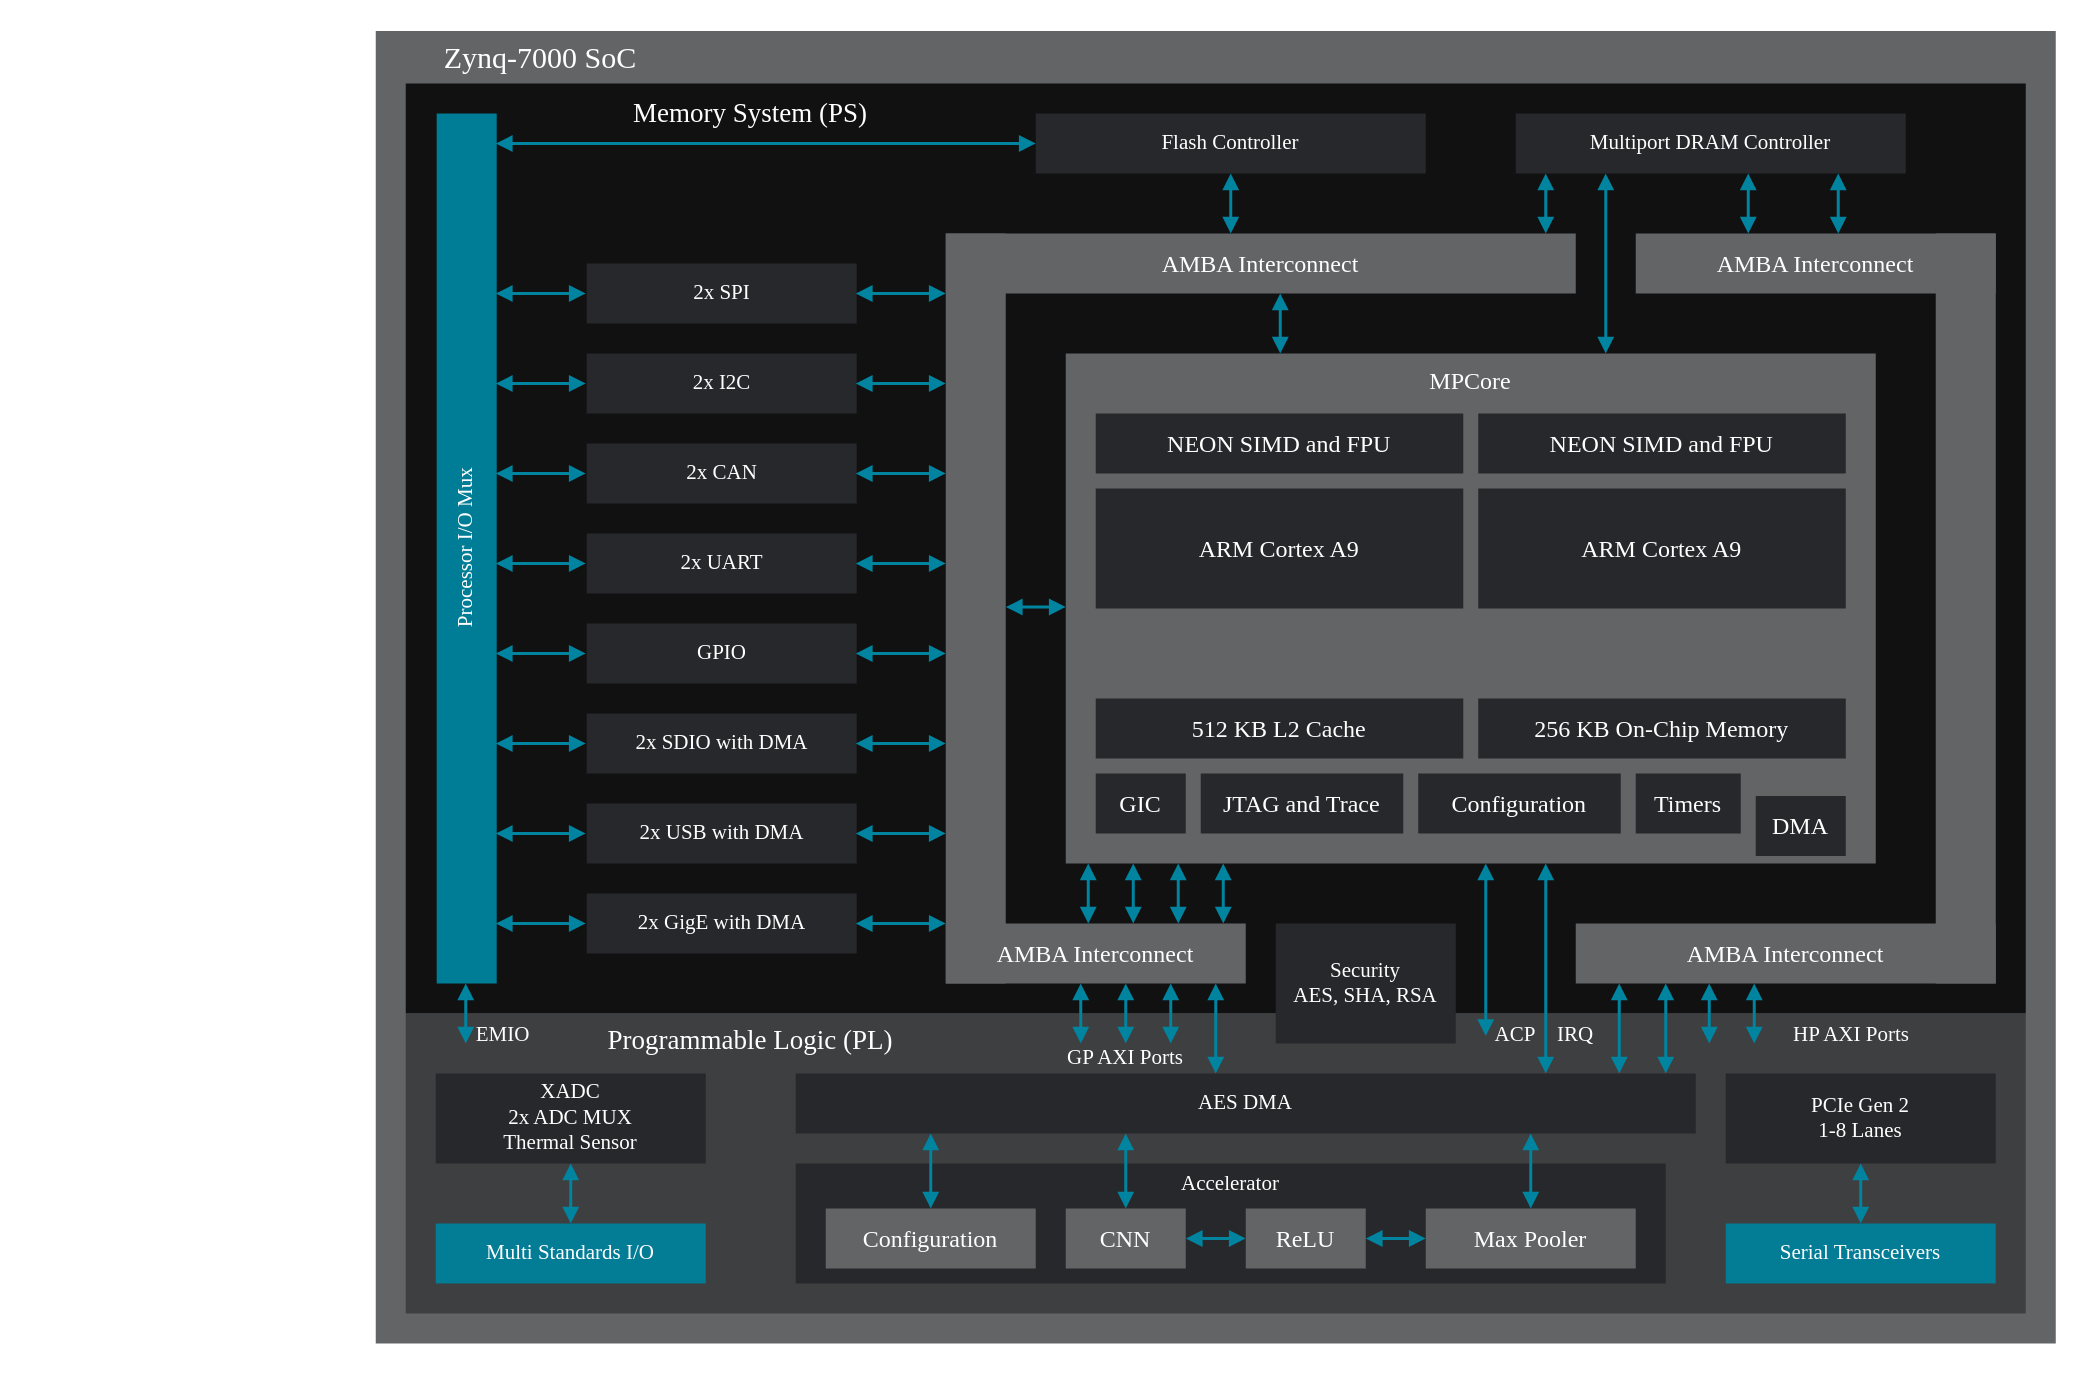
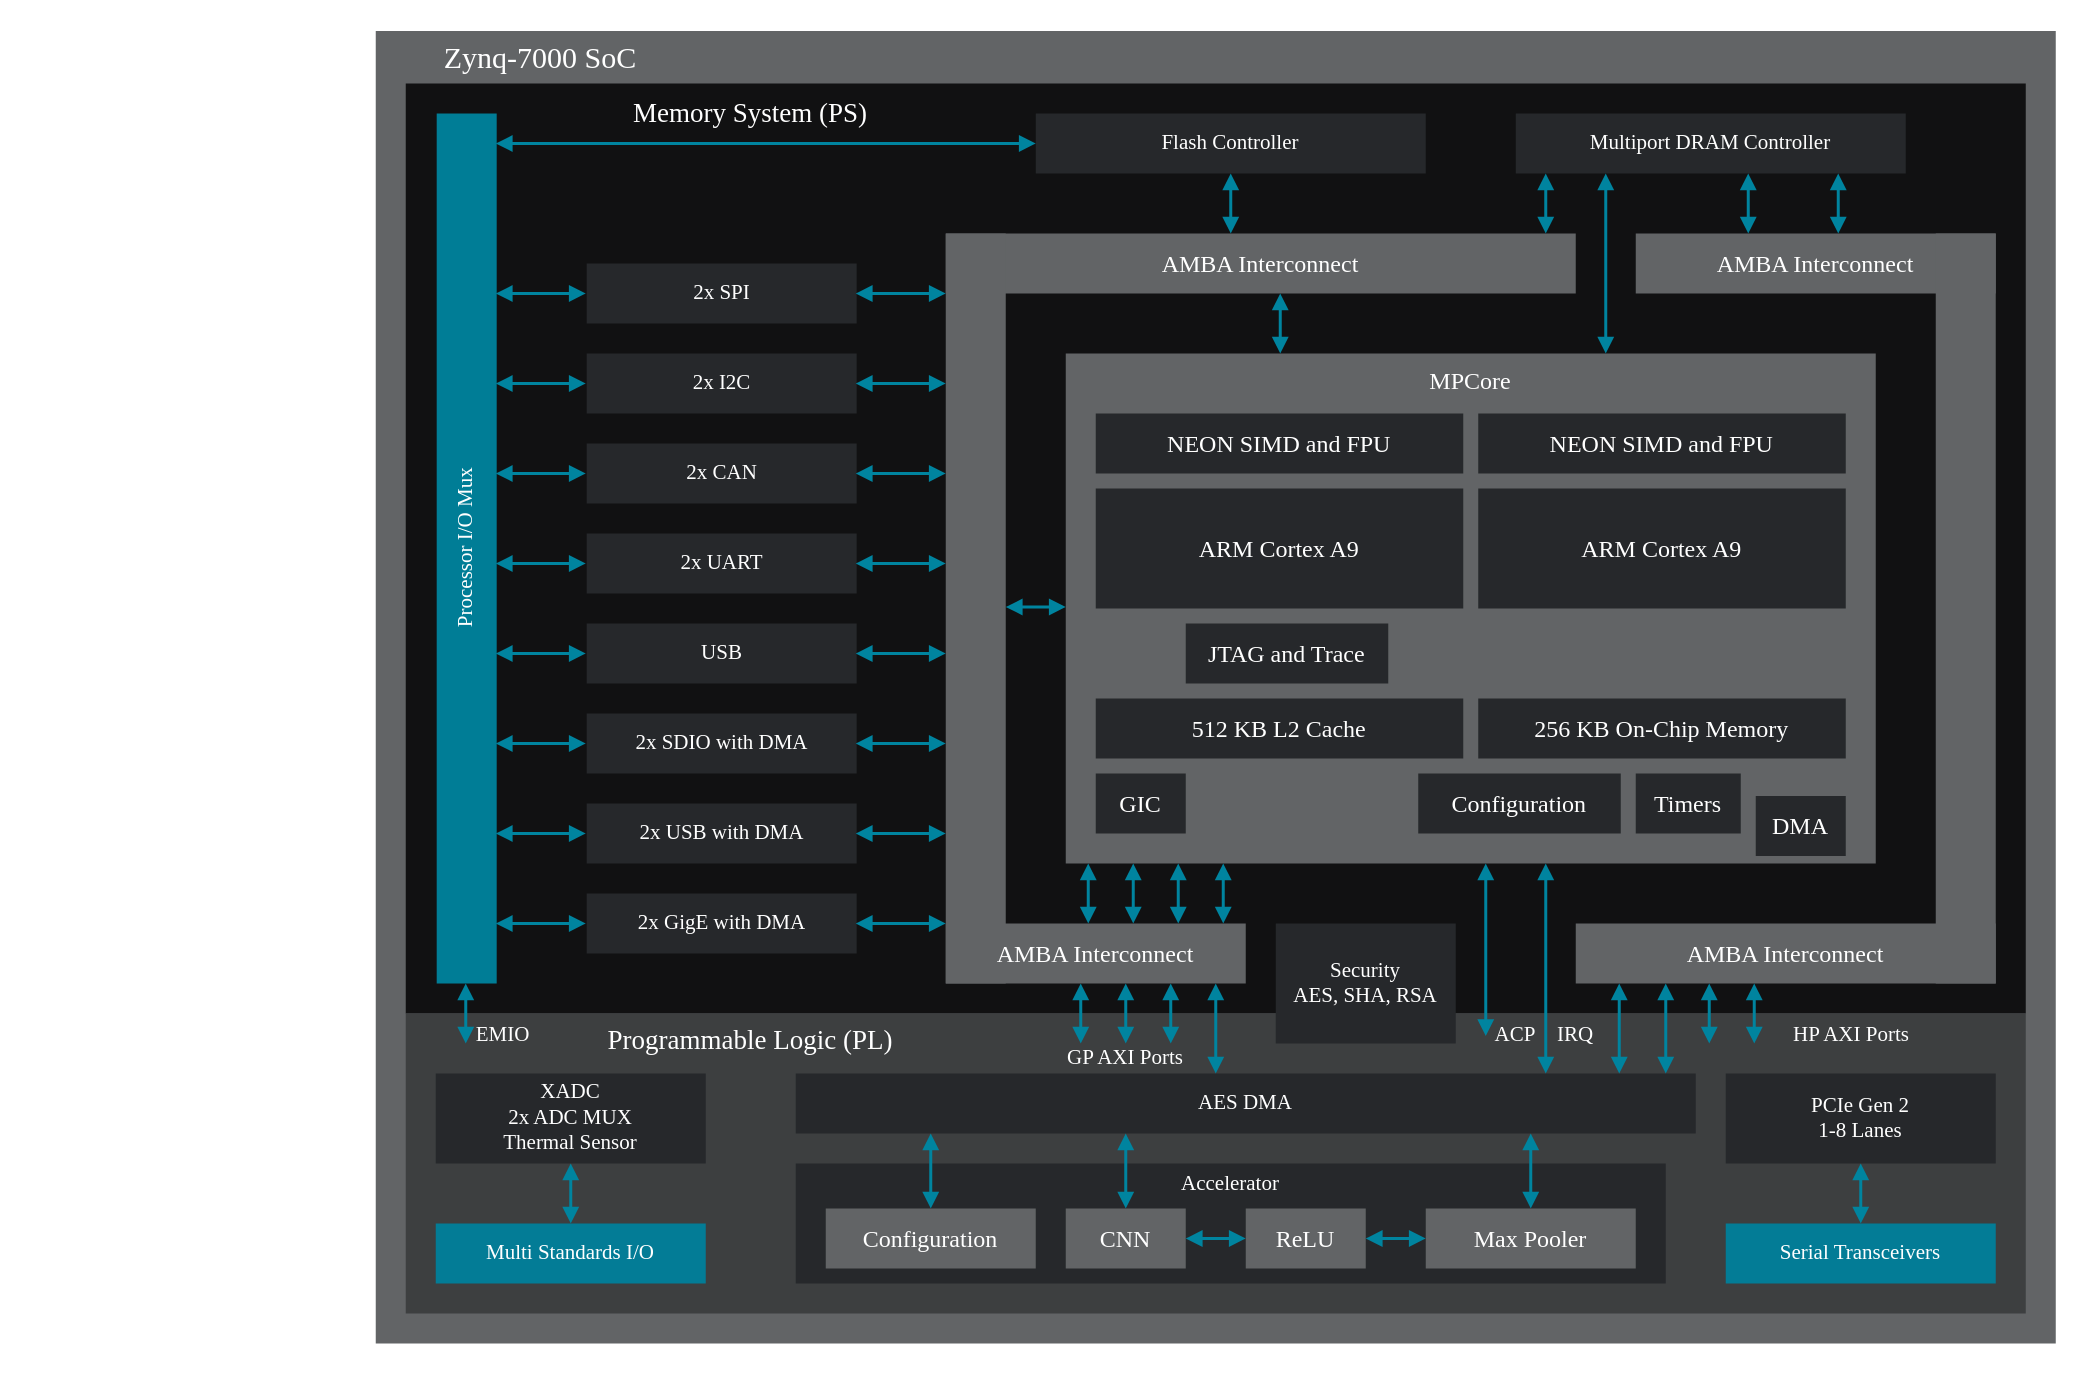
node "GPIO": label "GPIO" -> "USB"
node "JTAG and Trace": moved (1302, 803) -> (1287, 653)
